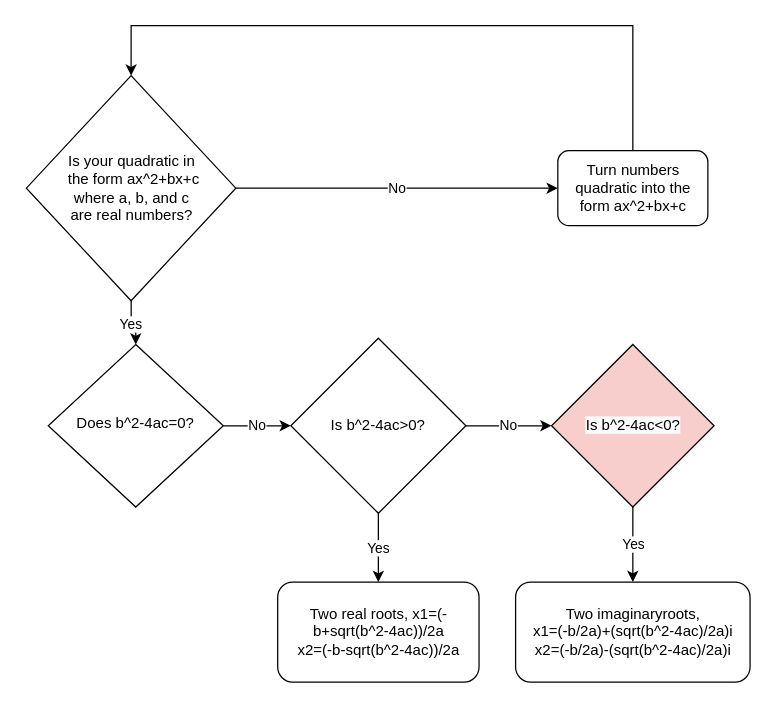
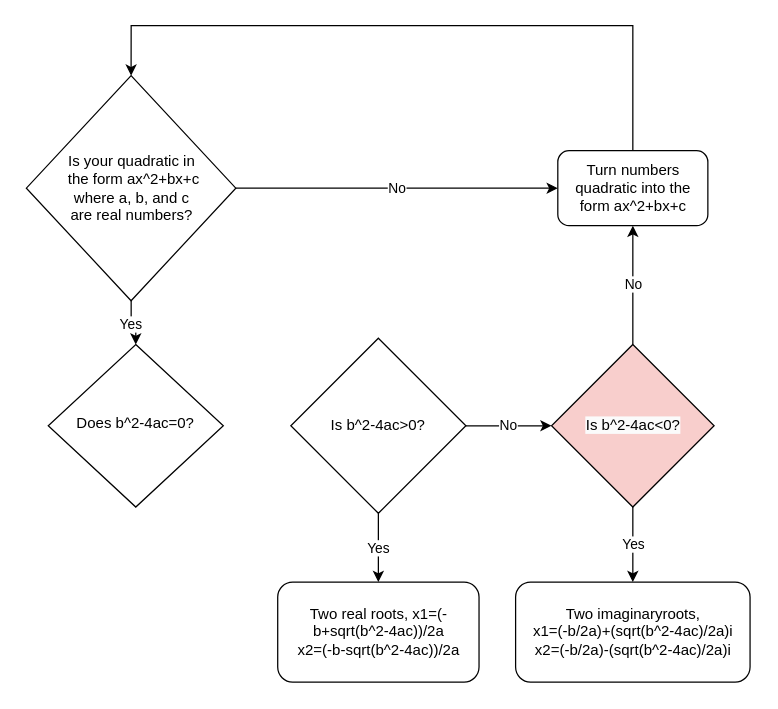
edge "Is b^2-4ac<0?" -> "Turn numbers quadratic into the form ax^2+bx+c": added, label "No"
edge "Does b^2-4ac=0?" -> "Is b^2-4ac>0?": removed, label "No"
